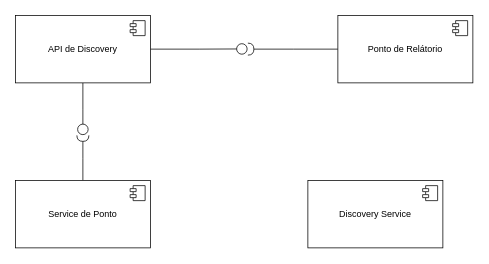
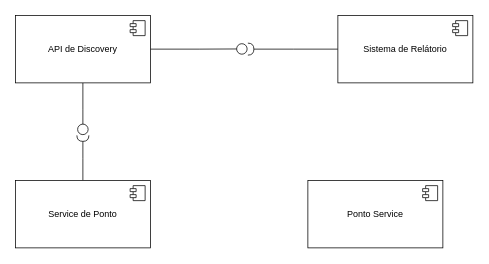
node "Ponto de Relátorio": label "Ponto de Relátorio" -> "Sistema de Relátorio"
node "Discovery Service": label "Discovery Service" -> "Ponto Service"
